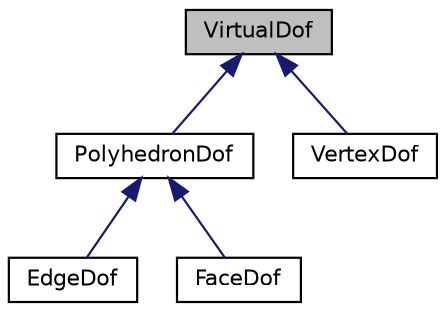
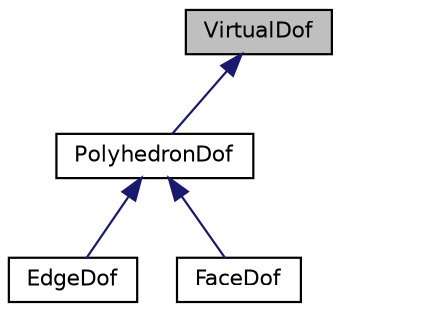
node "VertexDof": removed
